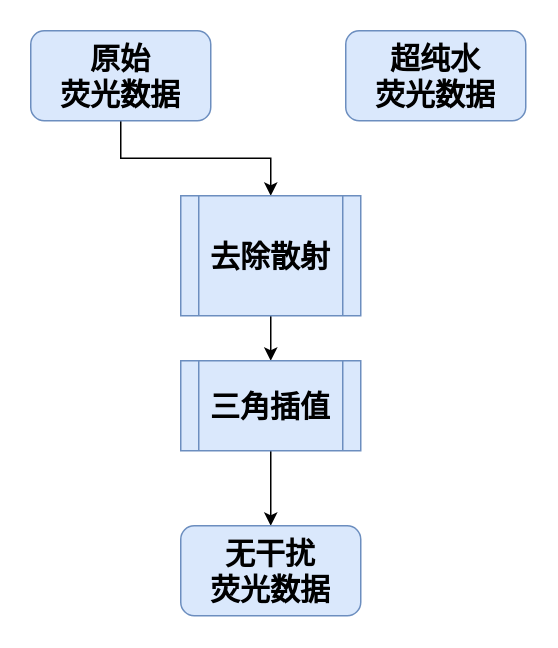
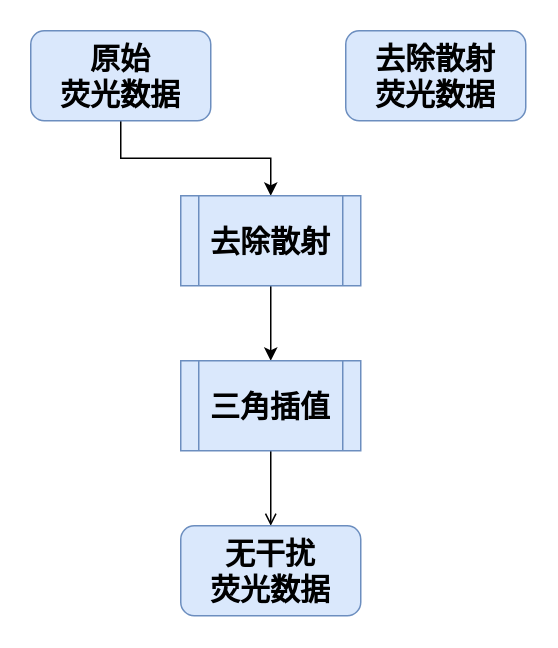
node "超纯水 荧光数据": label "超纯水 荧光数据" -> "去除散射 荧光数据"
node "去除散射": size 180x120 -> 180x90
edge "三角插值" -> "无干扰 荧光数据": arrowhead classic -> open
